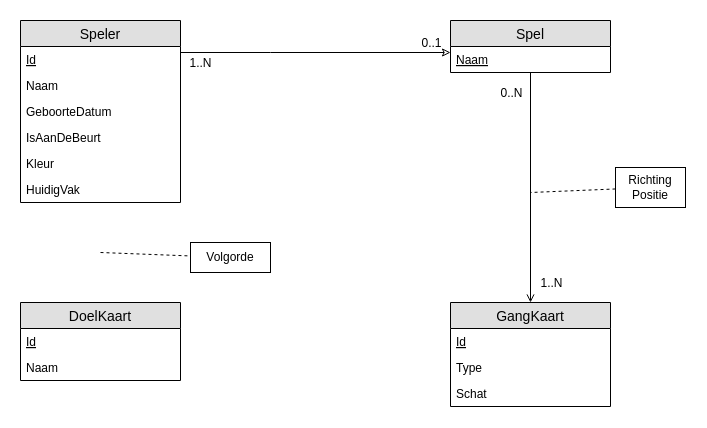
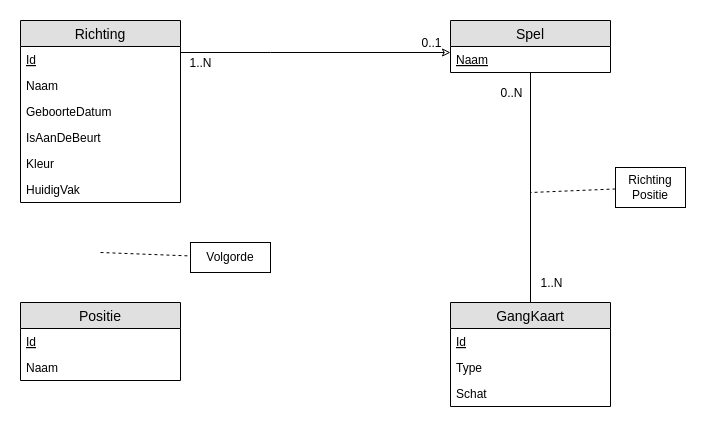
node "Speler": label "Speler" -> "Richting"
edge "Spel" -> "GangKaart": arrowhead open -> none
node "DoelKaart": label "DoelKaart" -> "Positie"
